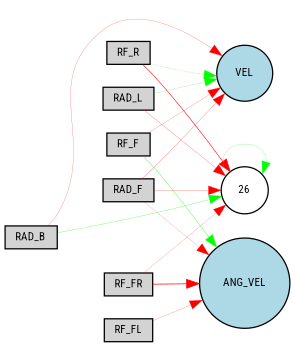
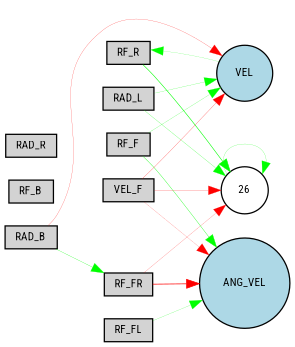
edge "RF_R" -> "VEL": reversed
edge "RF_R" -> "26": color red -> green
edge "RF_F" -> "VEL": color red -> green
edge "RAD_L" -> "26": color red -> green
node "RAD_R": added
node "RAD_F": label "RAD_F" -> "VEL_F"
node "RF_B": added
edge "RAD_B" -> "26": now "RAD_B" -> "RF_FR"
edge "RF_FL" -> "ANG_VEL": color red -> green
